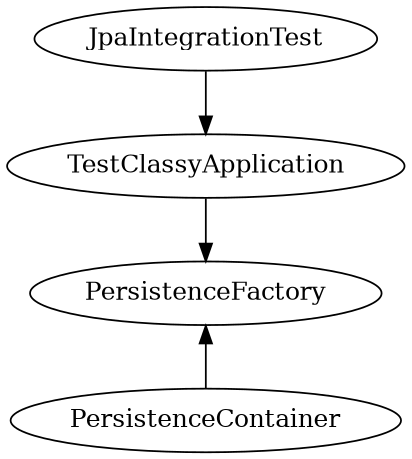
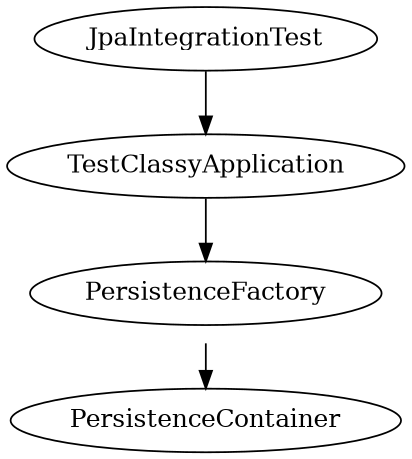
edge "PersistenceContainer" -> "PersistenceFactory": reversed
